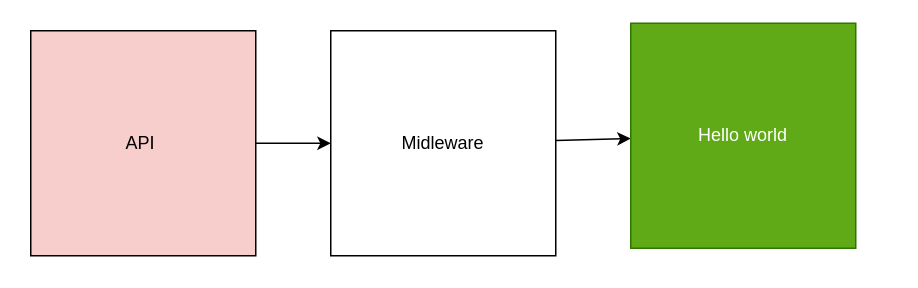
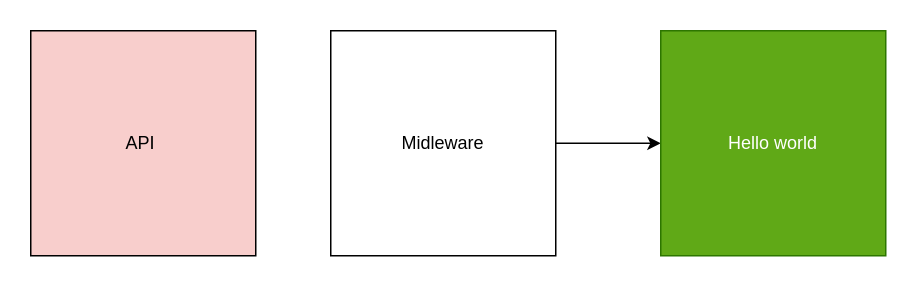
node "Hello world": moved (743, 136) -> (773, 143)
edge "API" -> "Midleware": removed
